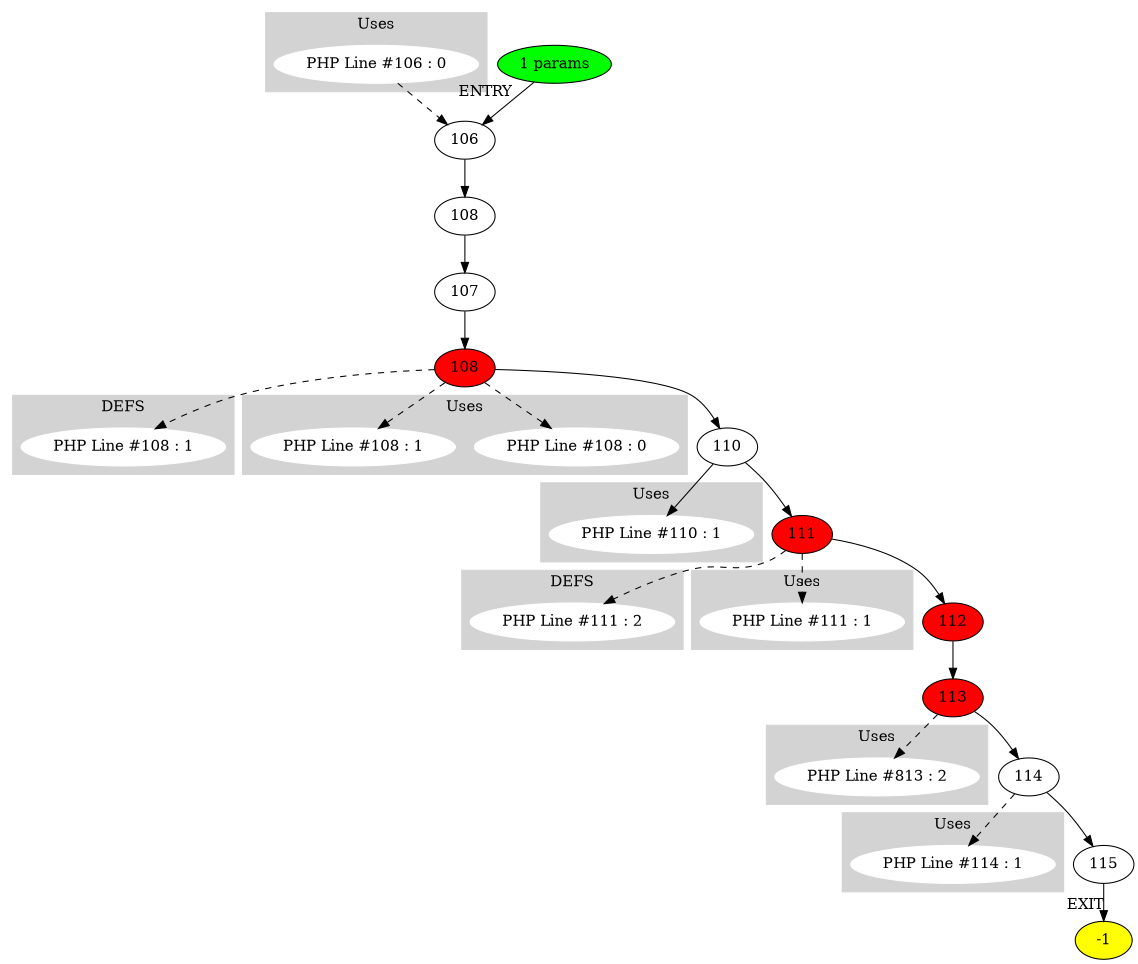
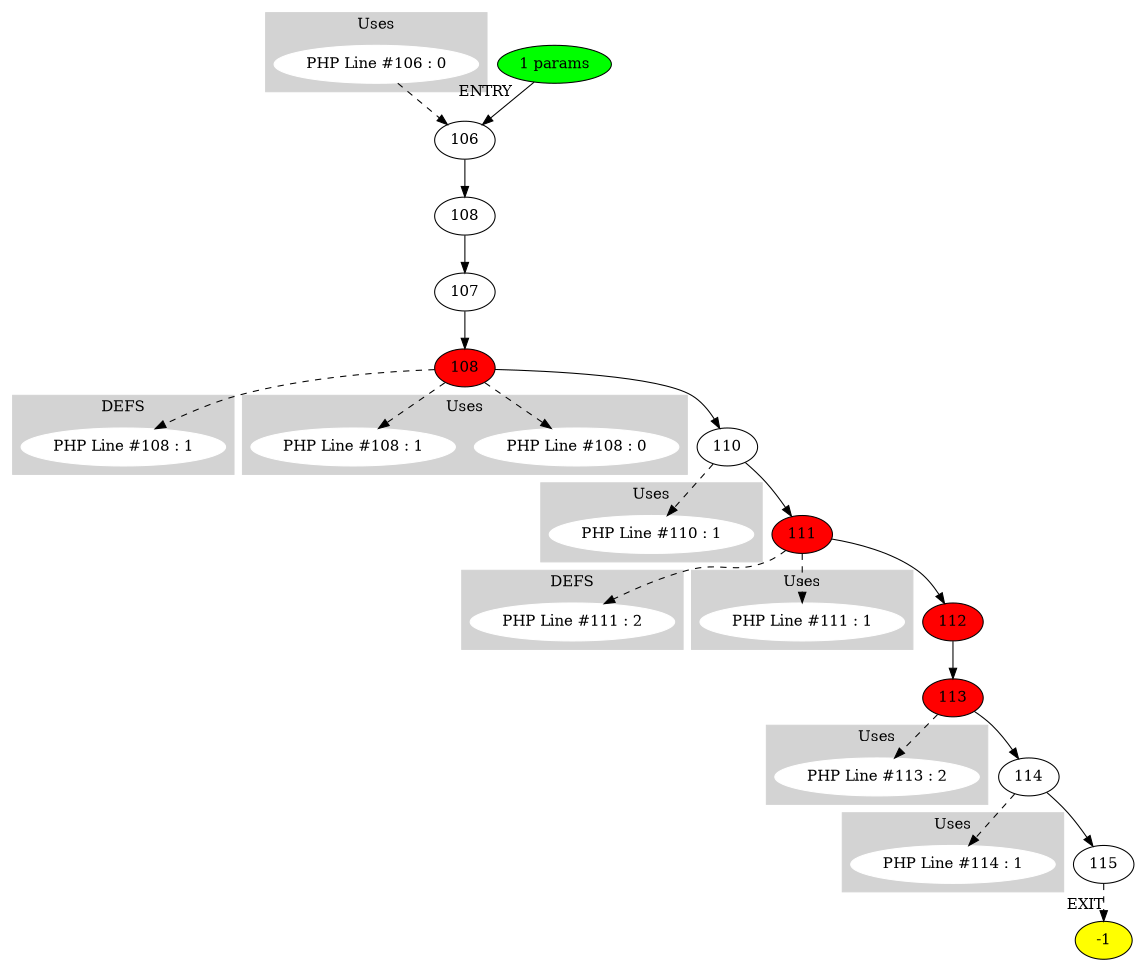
edge "110" -> "PHP Line #110 : 1": style solid -> dashed
node "PHP Line #813 : 2": label "PHP Line #813 : 2" -> "PHP Line #113 : 2"
edge "115" -> "-1": style solid -> dashed
